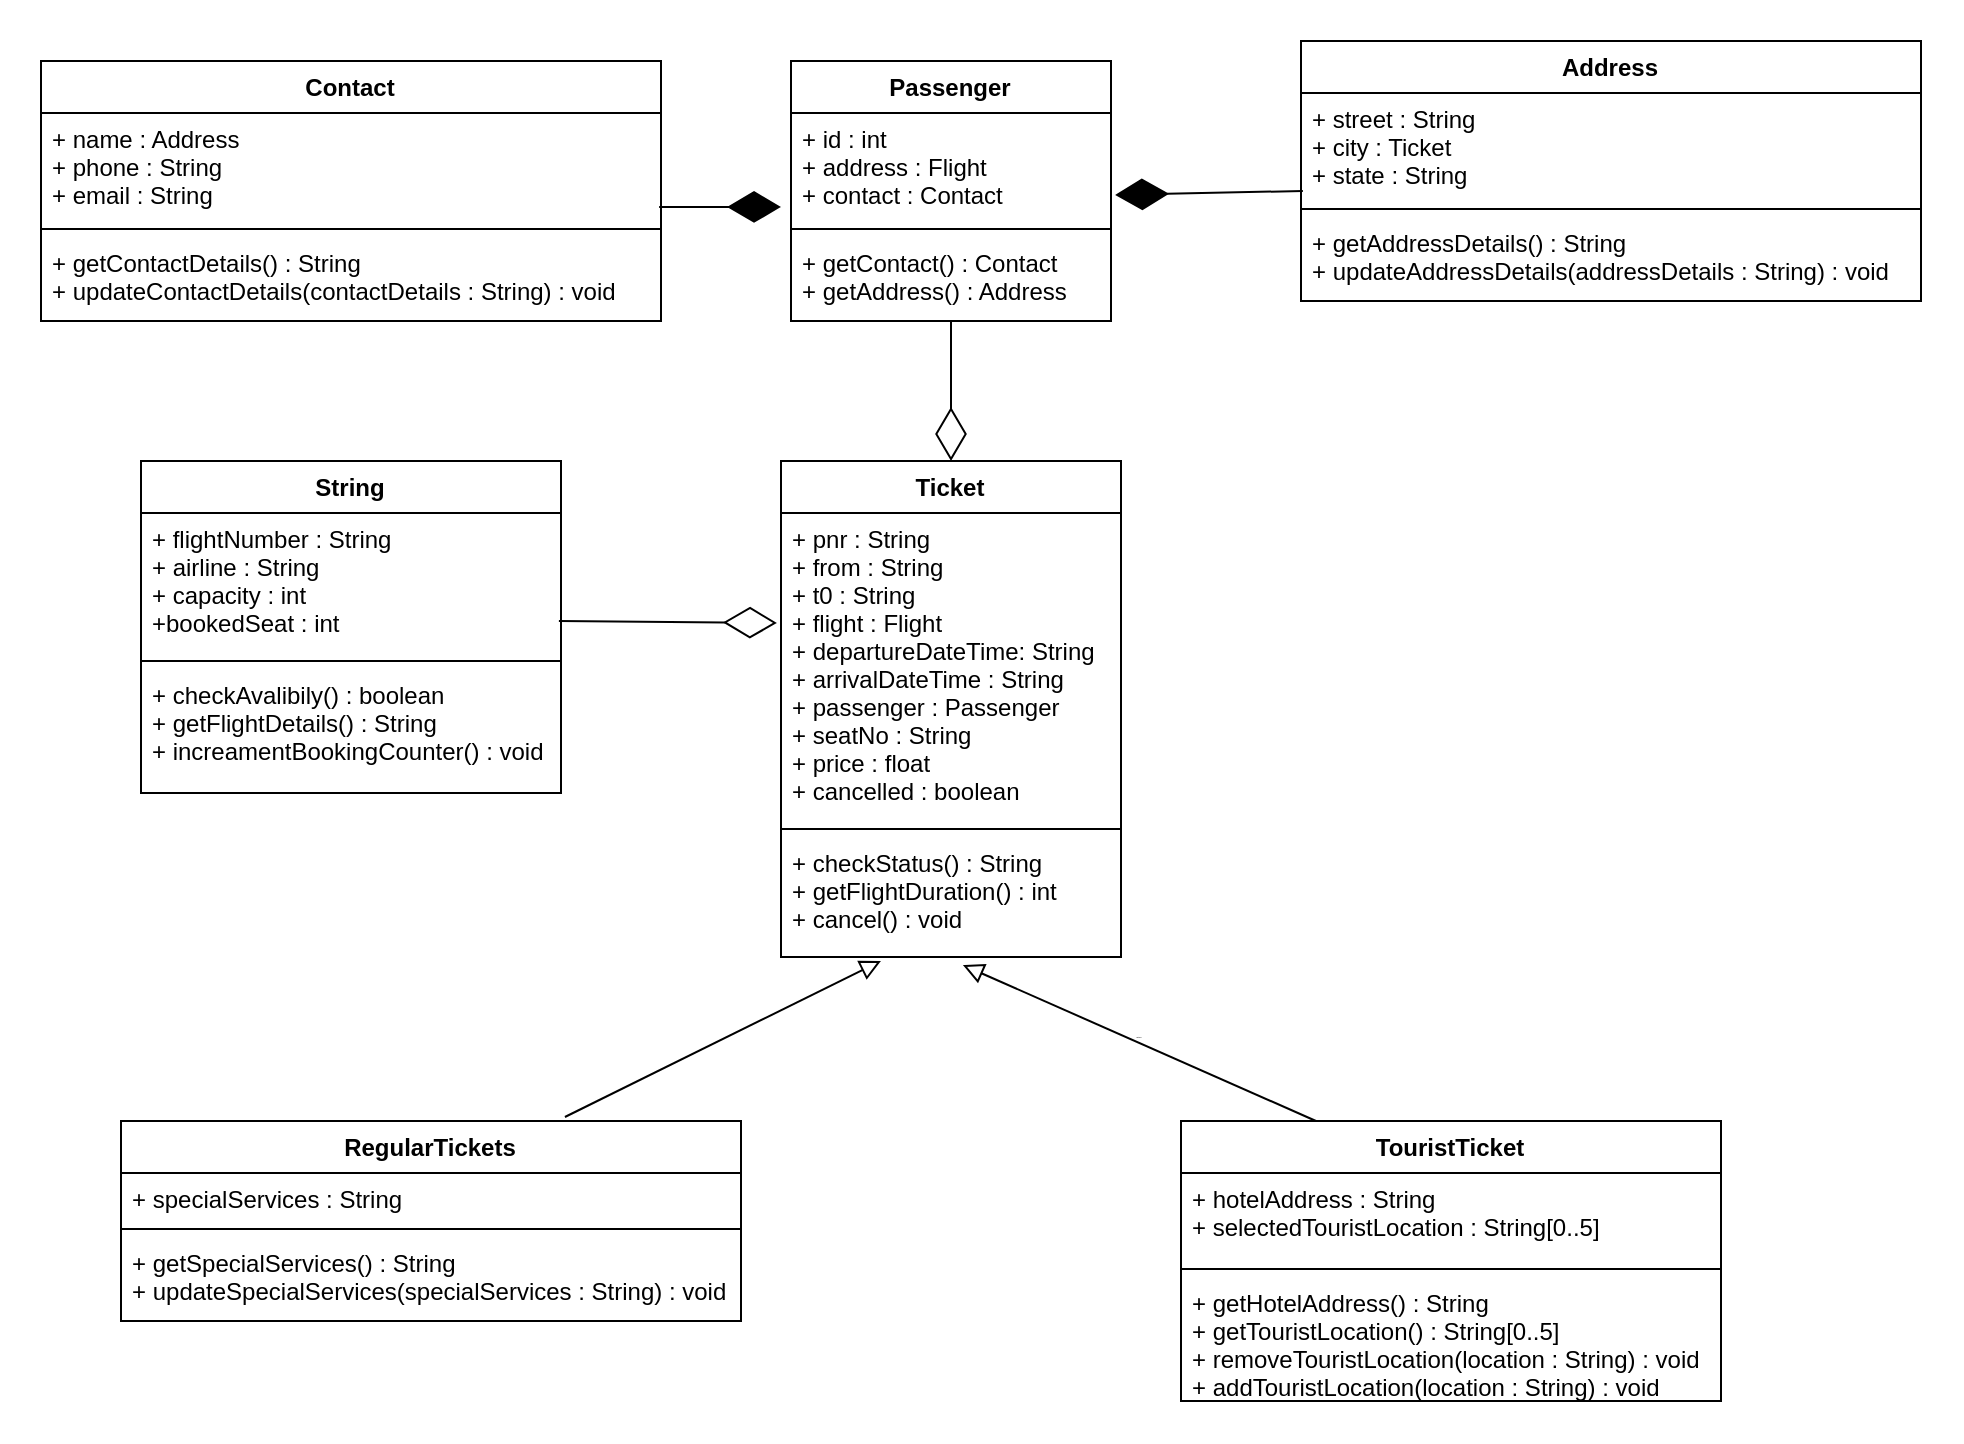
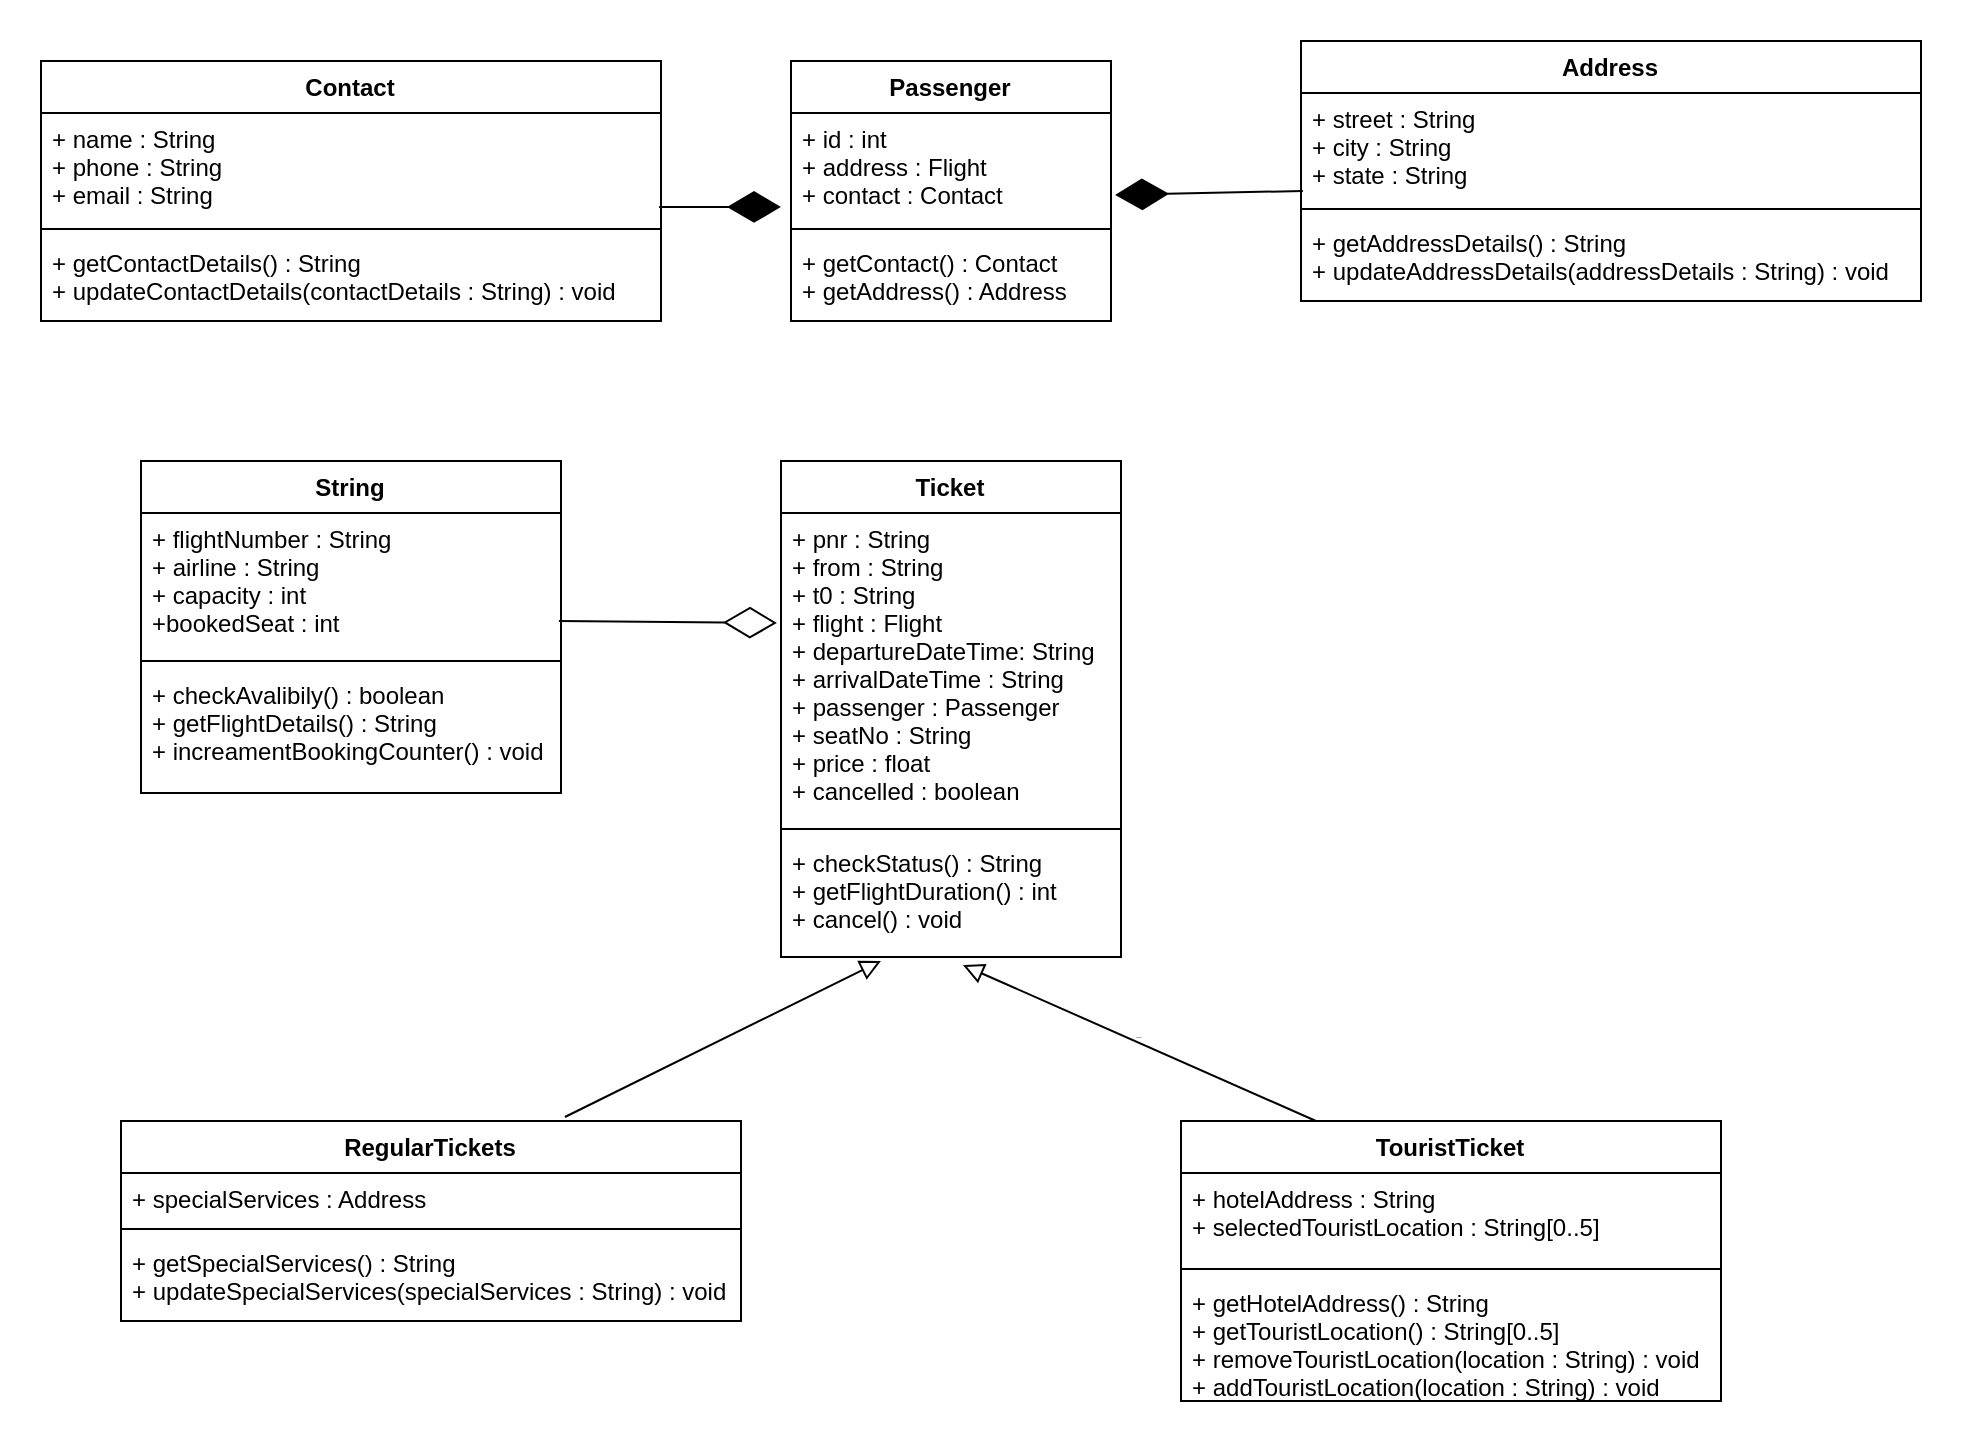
node "+ street : String + city : Ticket + state : String": label "+ street : String + city : Ticket + state : String" -> "+ street : String + city : String + state : String"
node "+ name : Address + phone : String + email : String": label "+ name : Address + phone : String + email : String" -> "+ name : String + phone : String + email : String"
edge "+ getContact() : Contact + getAddress() : Address" -> "Ticket": removed
node "+ specialServices : String": label "+ specialServices : String" -> "+ specialServices : Address"
